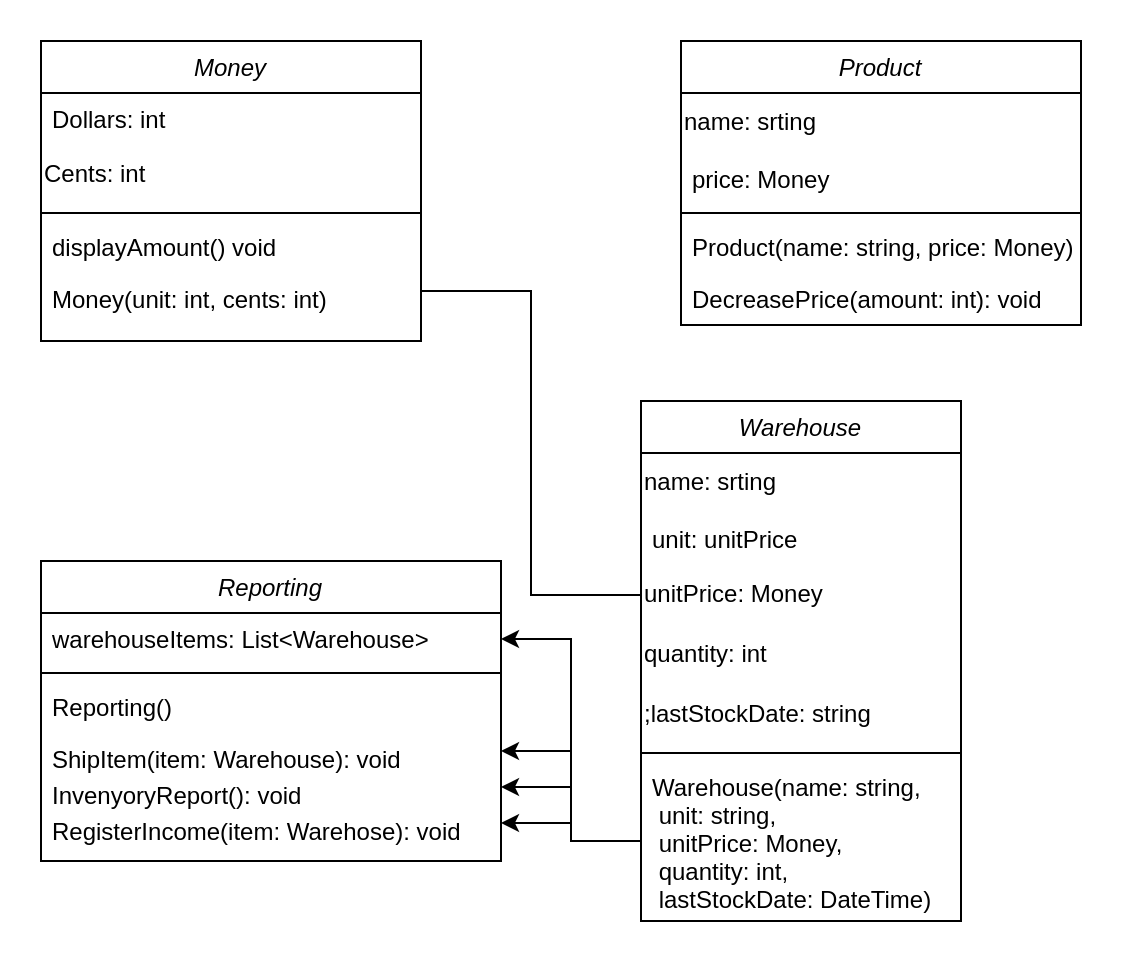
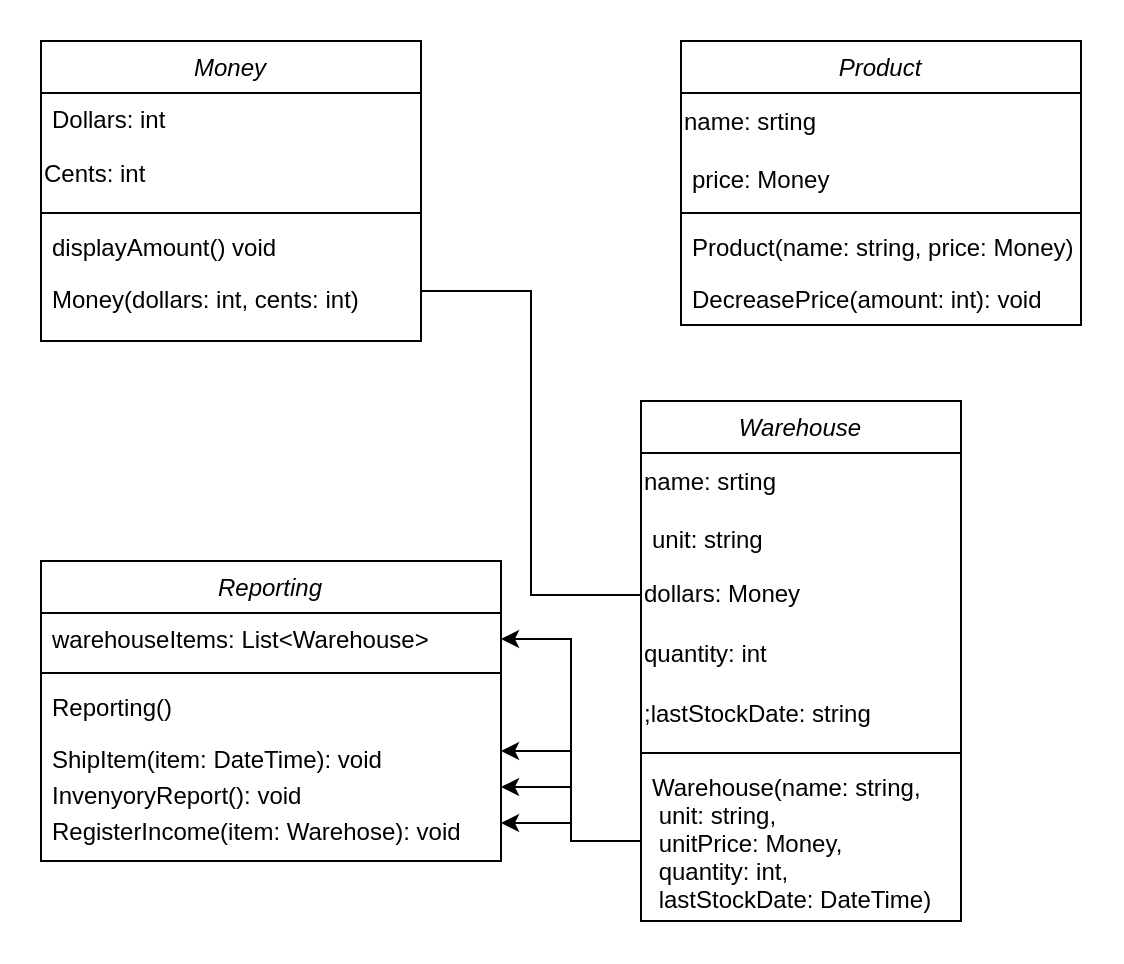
node "Money(unit: int, cents: int)": label "Money(unit: int, cents: int)" -> "Money(dollars: int, cents: int)"
node "unit: unitPrice": label "unit: unitPrice" -> "unit: string"
node "unitPrice: Money": label "unitPrice: Money" -> "dollars: Money"
node "ShipItem(item: Warehouse): void": label "ShipItem(item: Warehouse): void" -> "ShipItem(item: DateTime): void"
